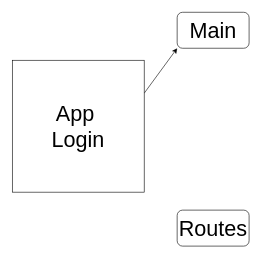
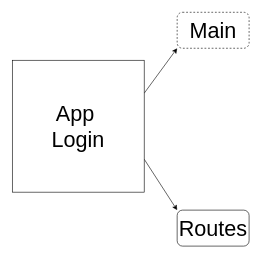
node "Main": style solid -> dashed
edge "App Login" -> "Routes": added
